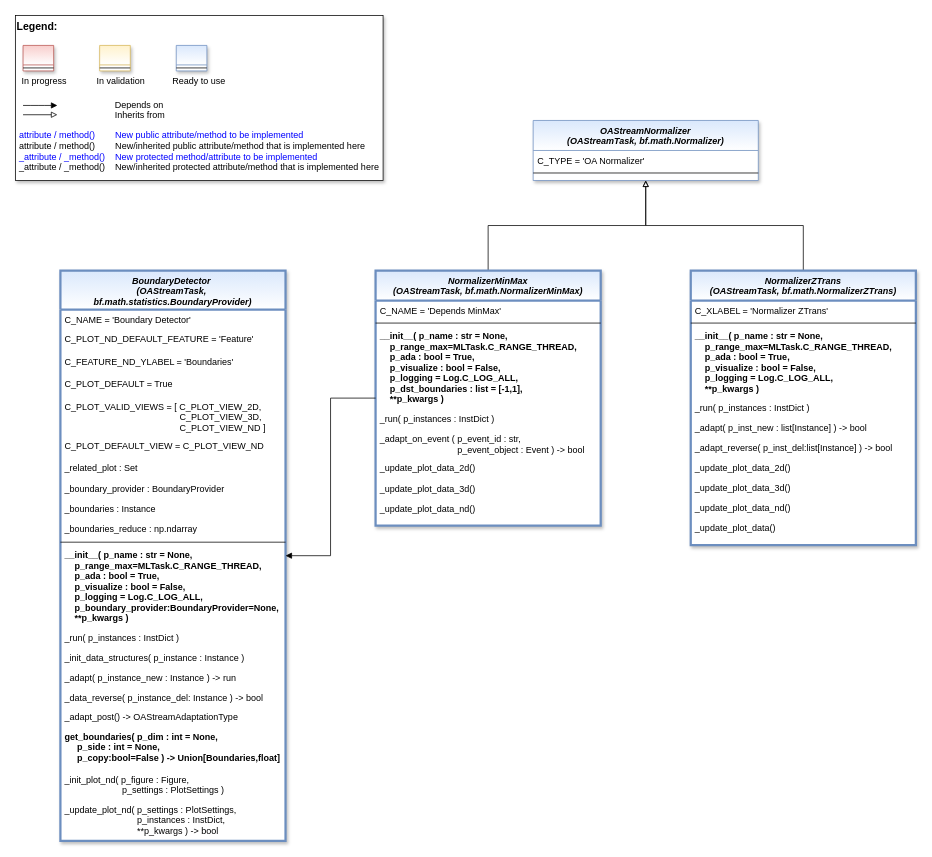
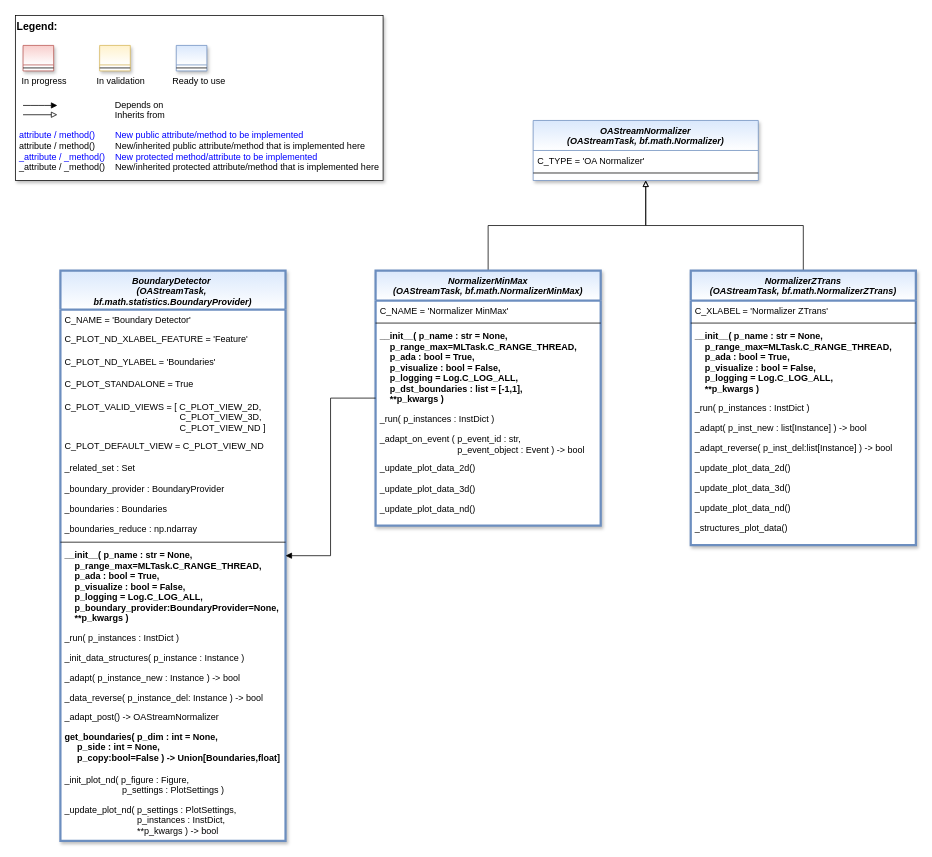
node "C_NAME = 'Depends MinMax'": label "C_NAME = 'Depends MinMax'" -> "C_NAME = 'Normalizer MinMax'"
node "C_PLOT_ND_DEFAULT_FEATURE = 'Feature'": label "C_PLOT_ND_DEFAULT_FEATURE = 'Feature'" -> "C_PLOT_ND_XLABEL_FEATURE = 'Feature'"
node "C_FEATURE_ND_YLABEL = 'Boundaries'": label "C_FEATURE_ND_YLABEL = 'Boundaries'" -> "C_PLOT_ND_YLABEL = 'Boundaries'"
node "C_PLOT_DEFAULT = True": label "C_PLOT_DEFAULT = True" -> "C_PLOT_STANDALONE = True"
node "_related_plot : Set": label "_related_plot : Set" -> "_related_set : Set"
node "_boundaries : Instance": label "_boundaries : Instance" -> "_boundaries : Boundaries"
node "_update_plot_data()": label "_update_plot_data()" -> "_structures_plot_data()"
node "_adapt( p_instance_new : Instance ) -> run": label "_adapt( p_instance_new : Instance ) -> run" -> "_adapt( p_instance_new : Instance ) -> bool"
node "_adapt_post() -> OAStreamAdaptationType": label "_adapt_post() -> OAStreamAdaptationType" -> "_adapt_post() -> OAStreamNormalizer"
